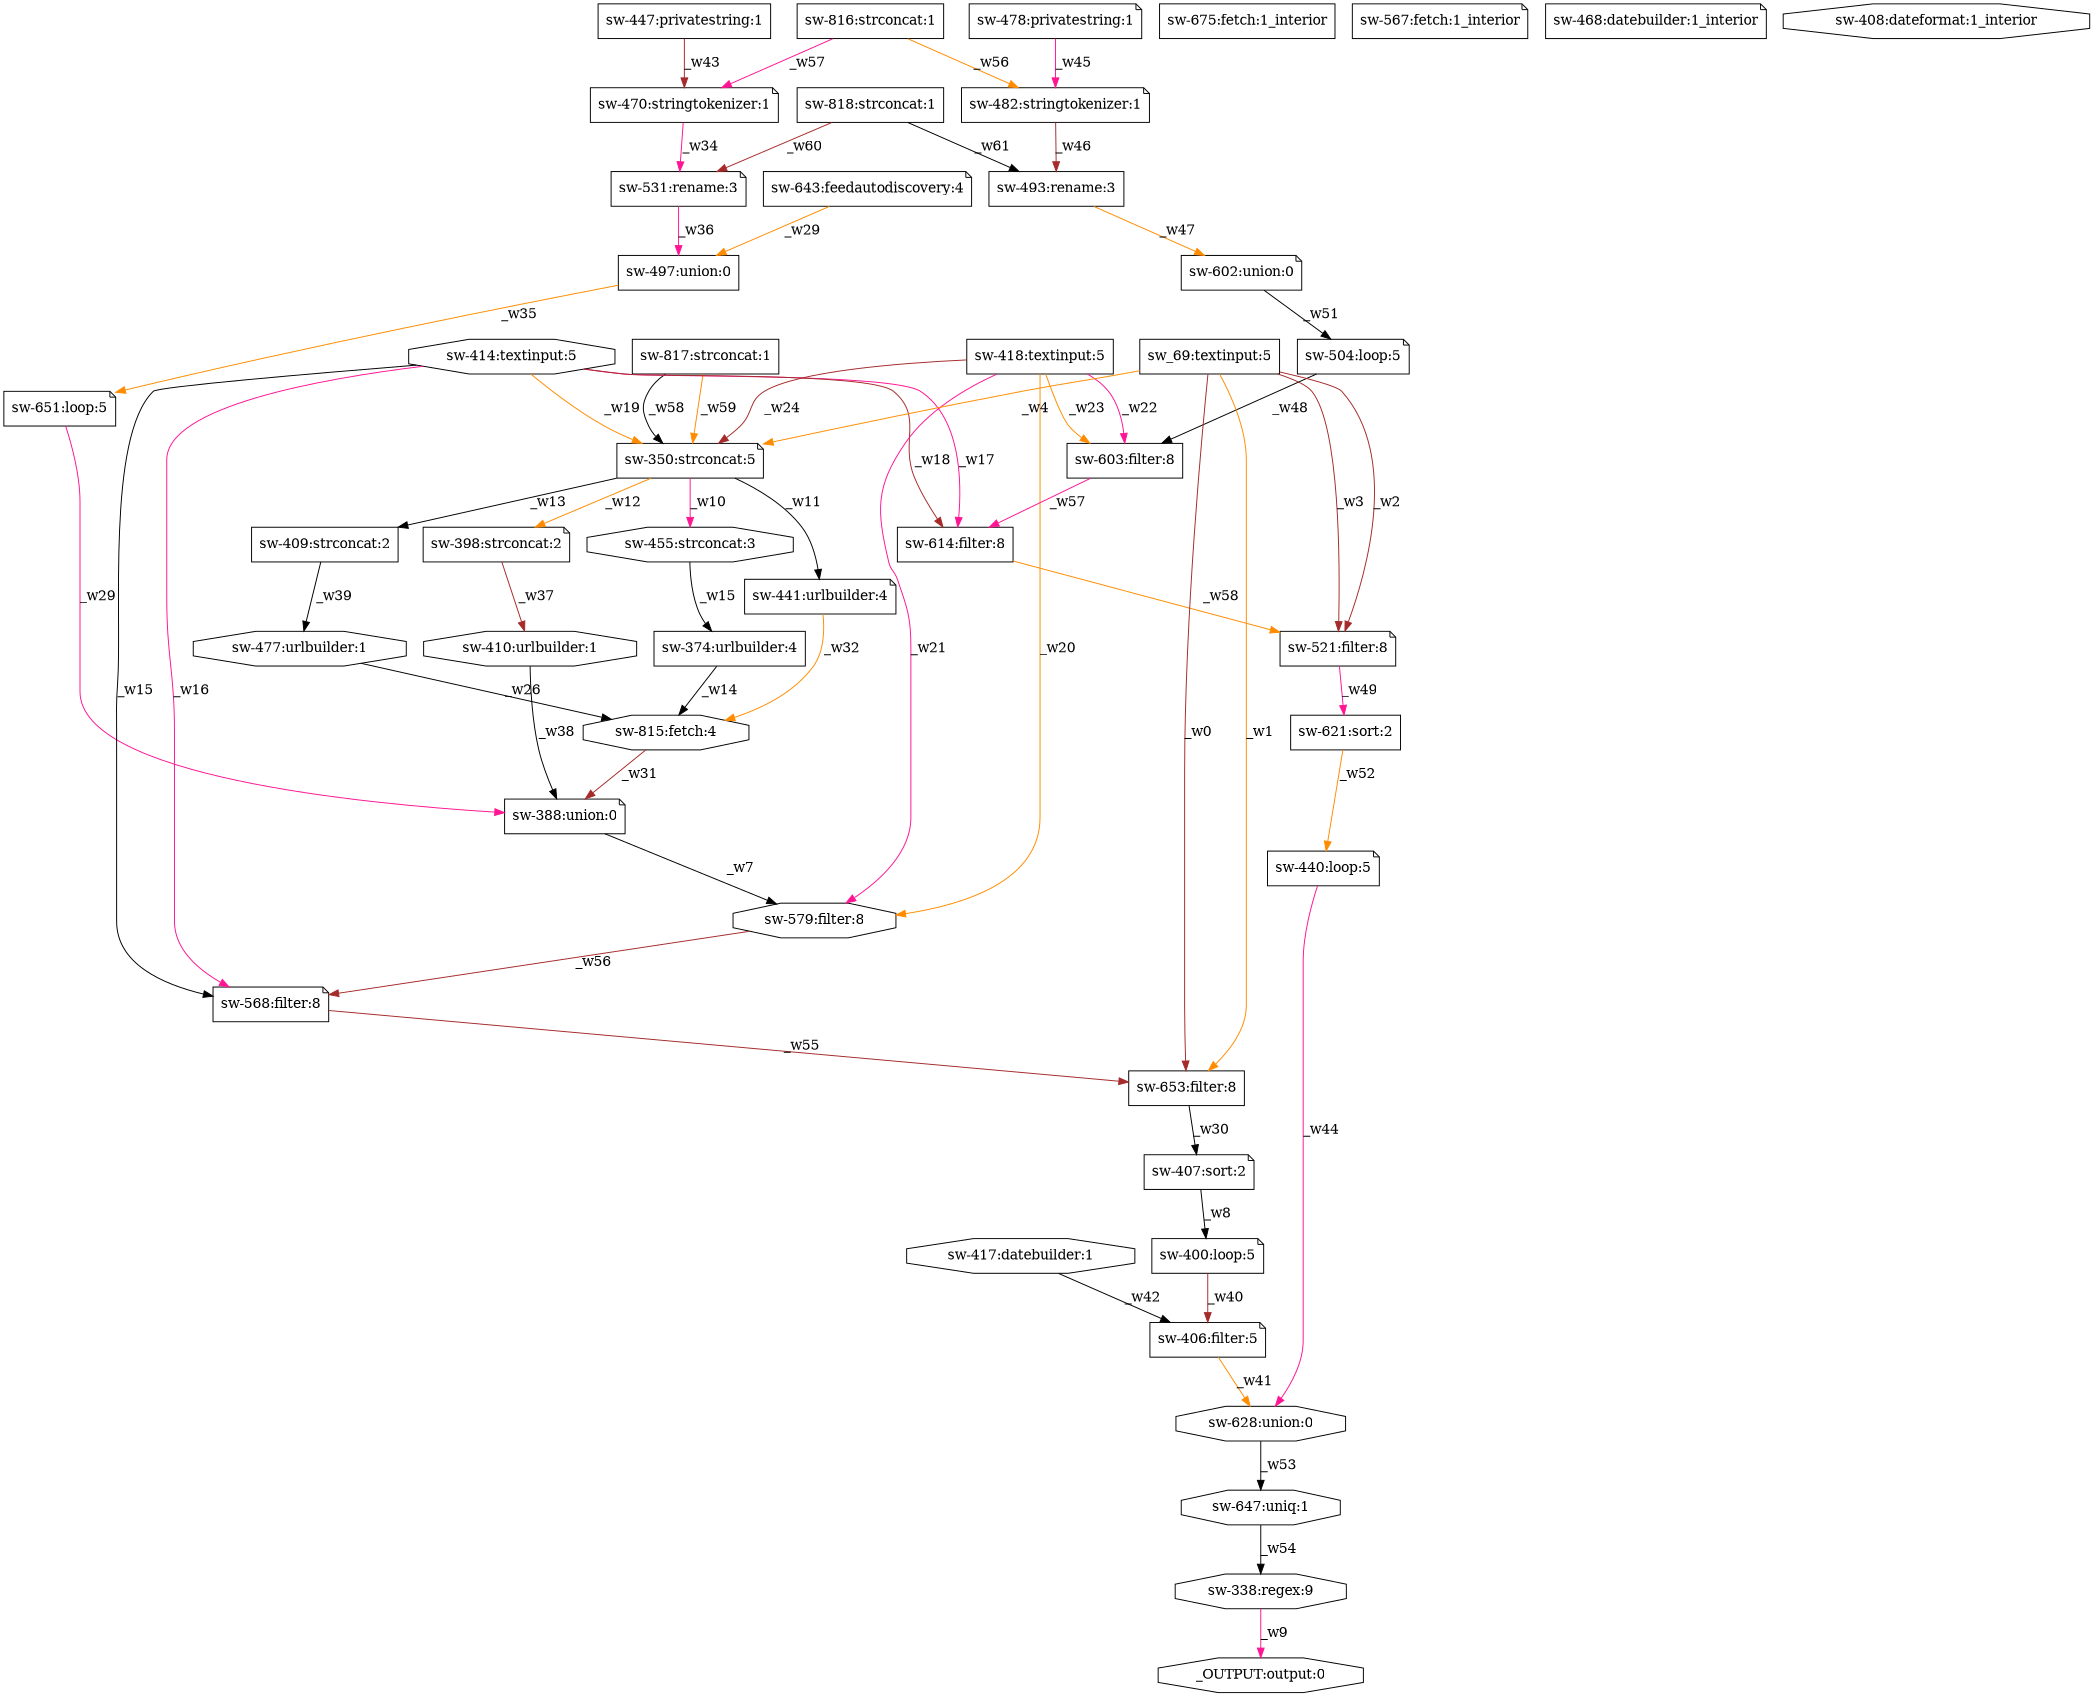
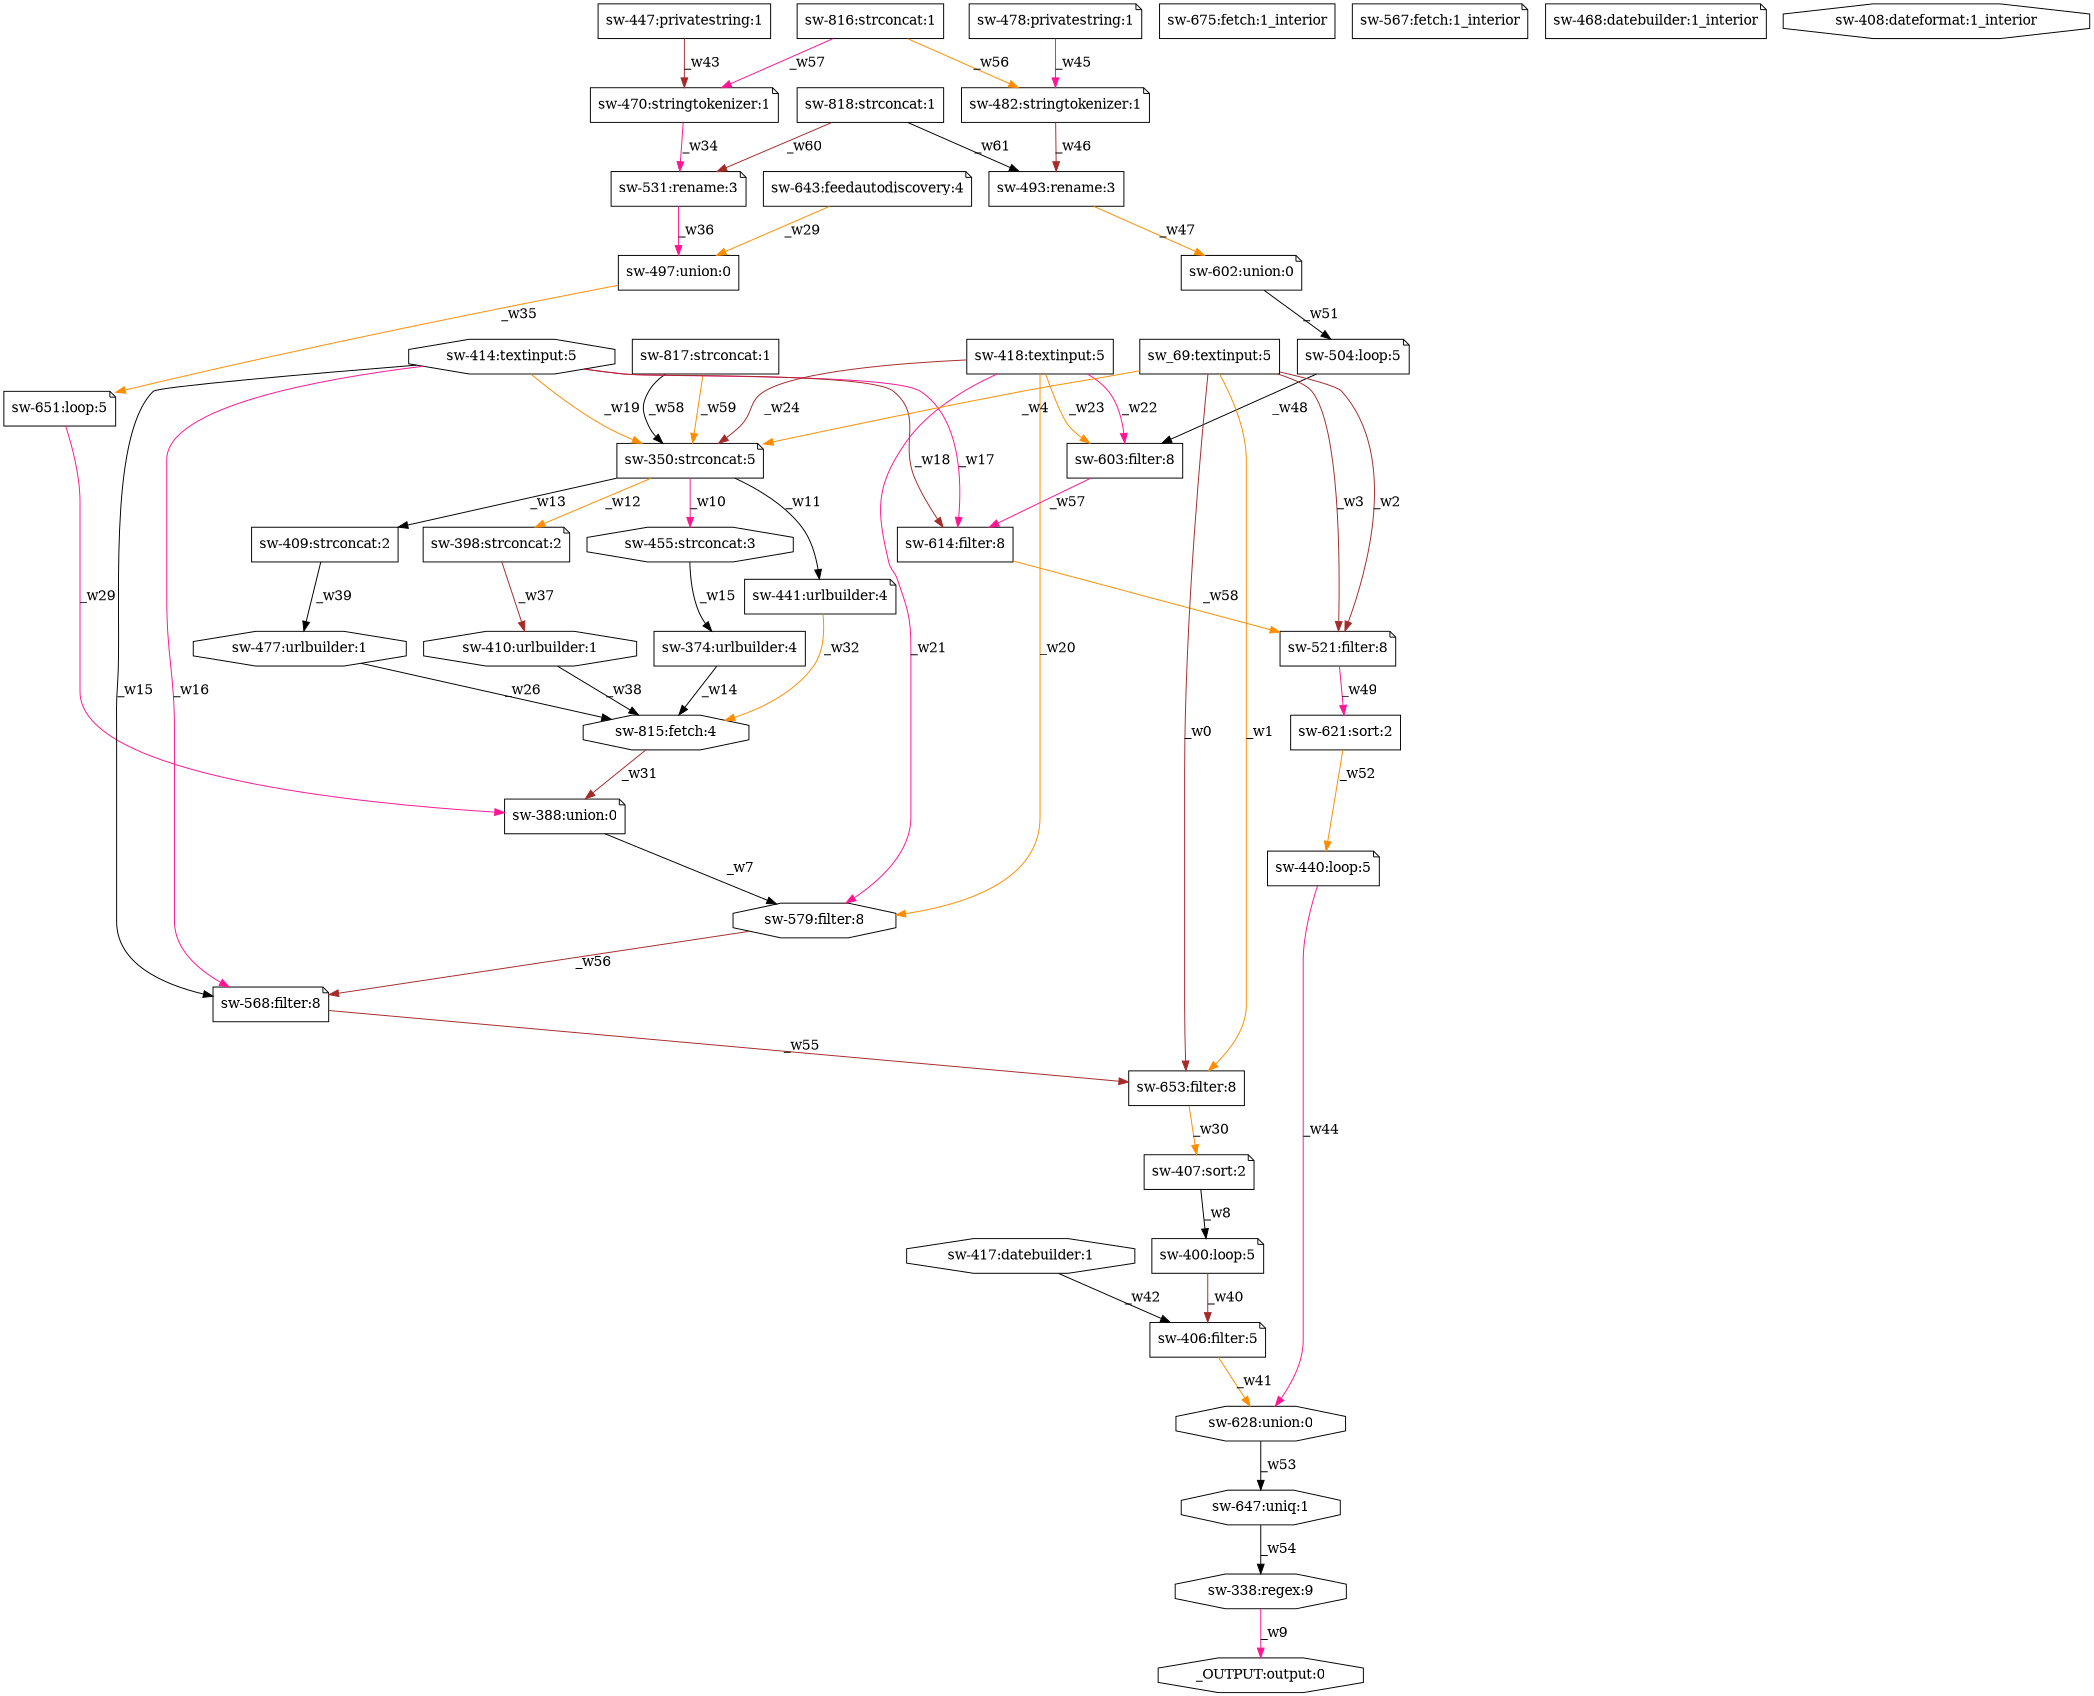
edge "sw-410:urlbuilder:1" -> "sw-388:union:0": now "sw-410:urlbuilder:1" -> "sw-815:fetch:4"
edge "sw-653:filter:8" -> "sw-407:sort:2": color black -> darkorange
